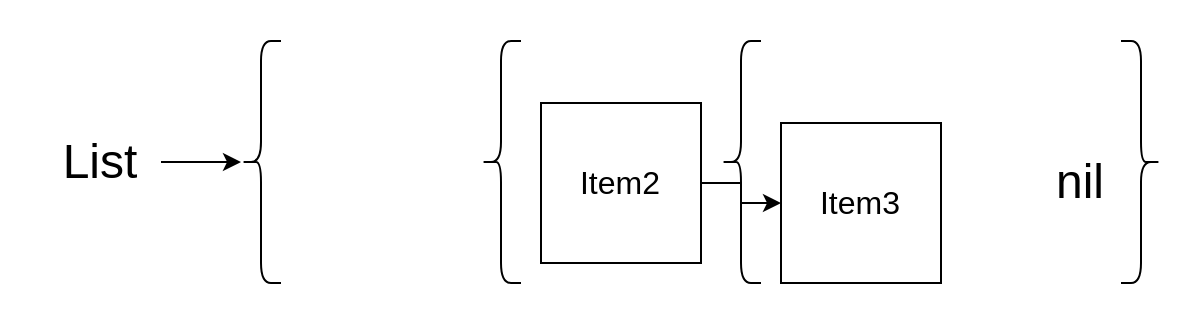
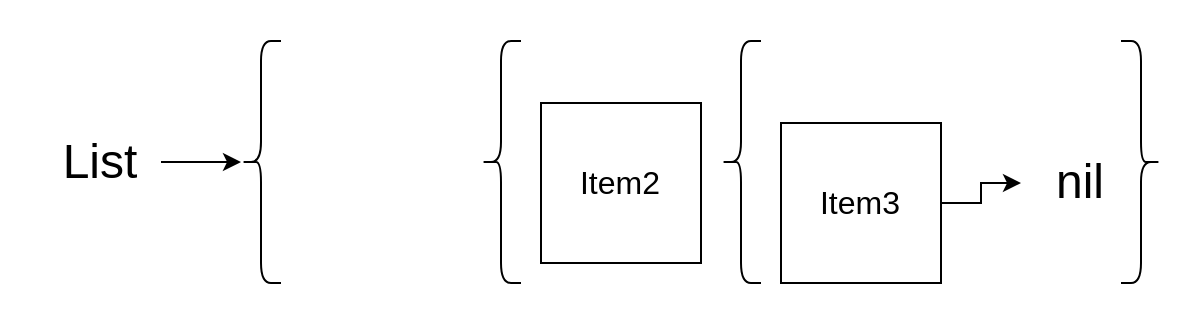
edge "Item2" -> "Item3": removed
edge "Item3" -> "nil": added
